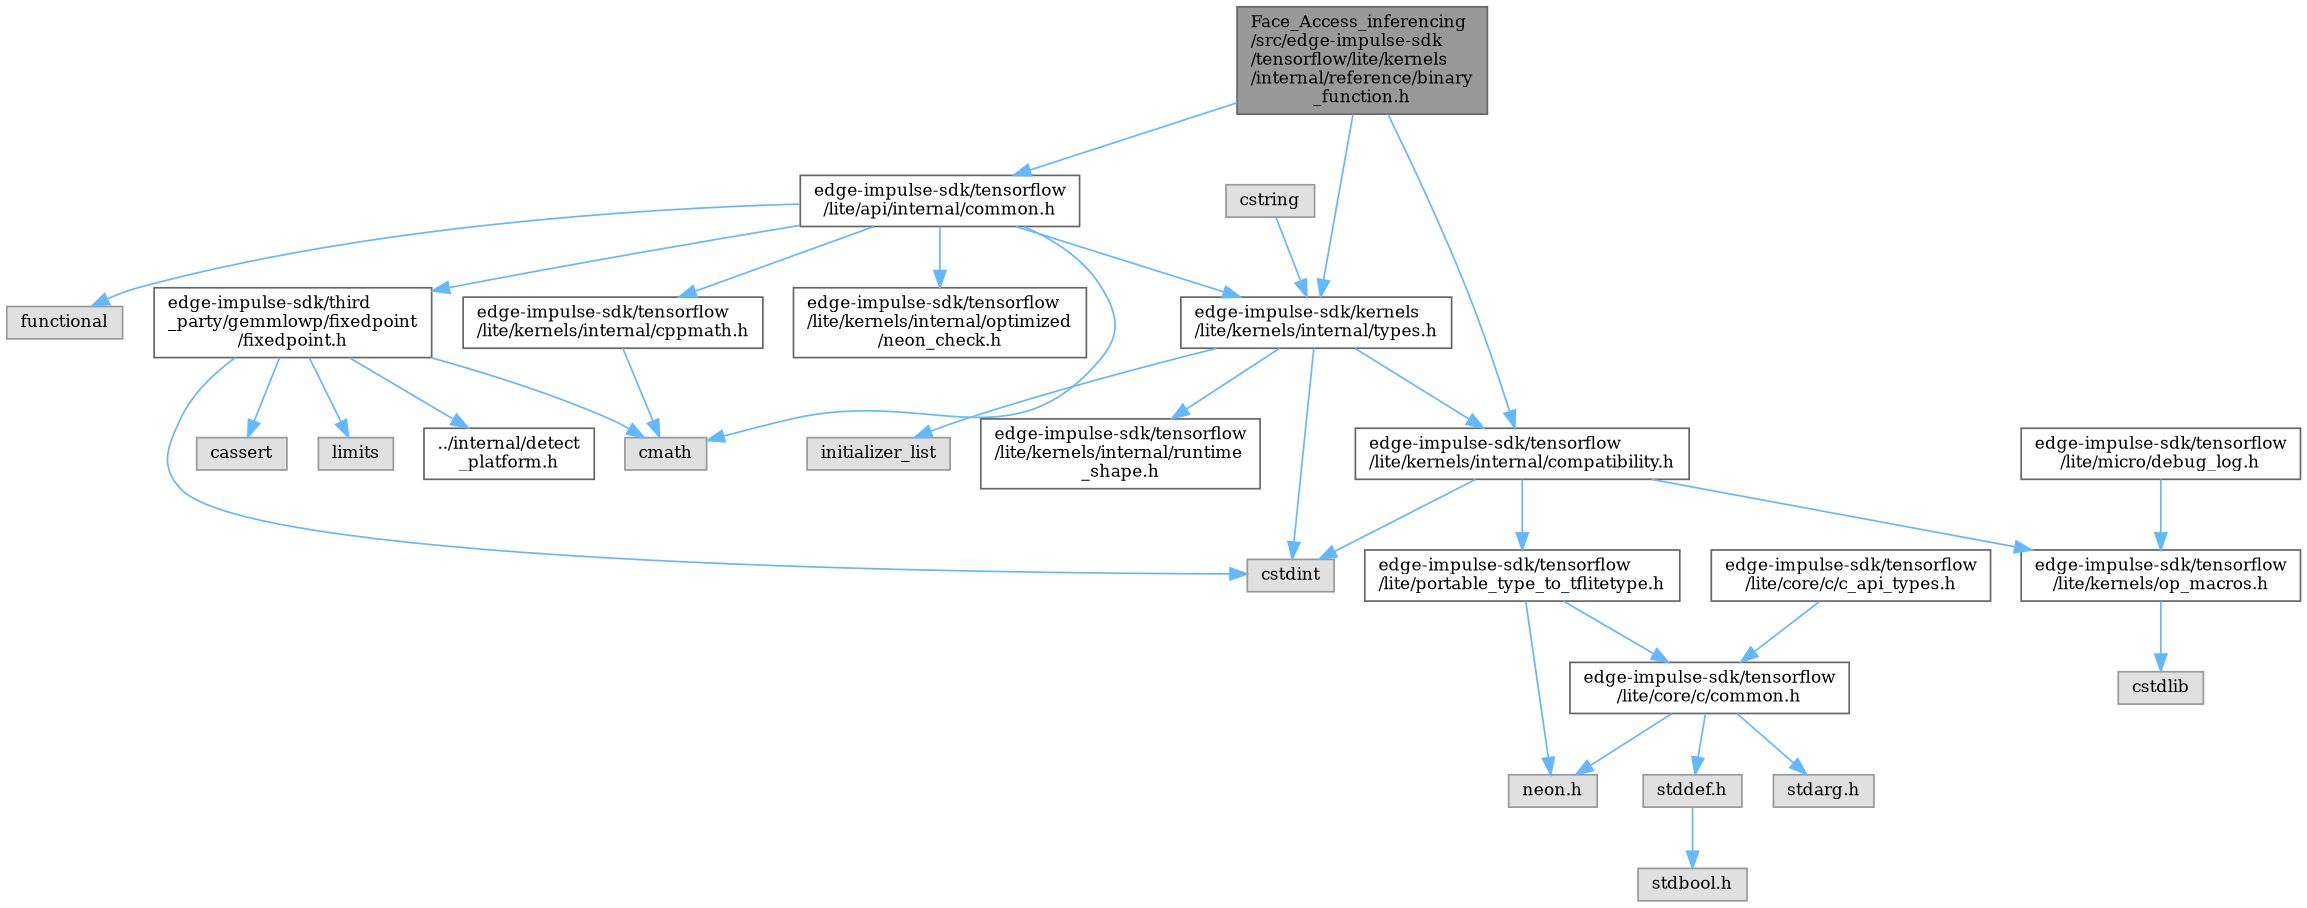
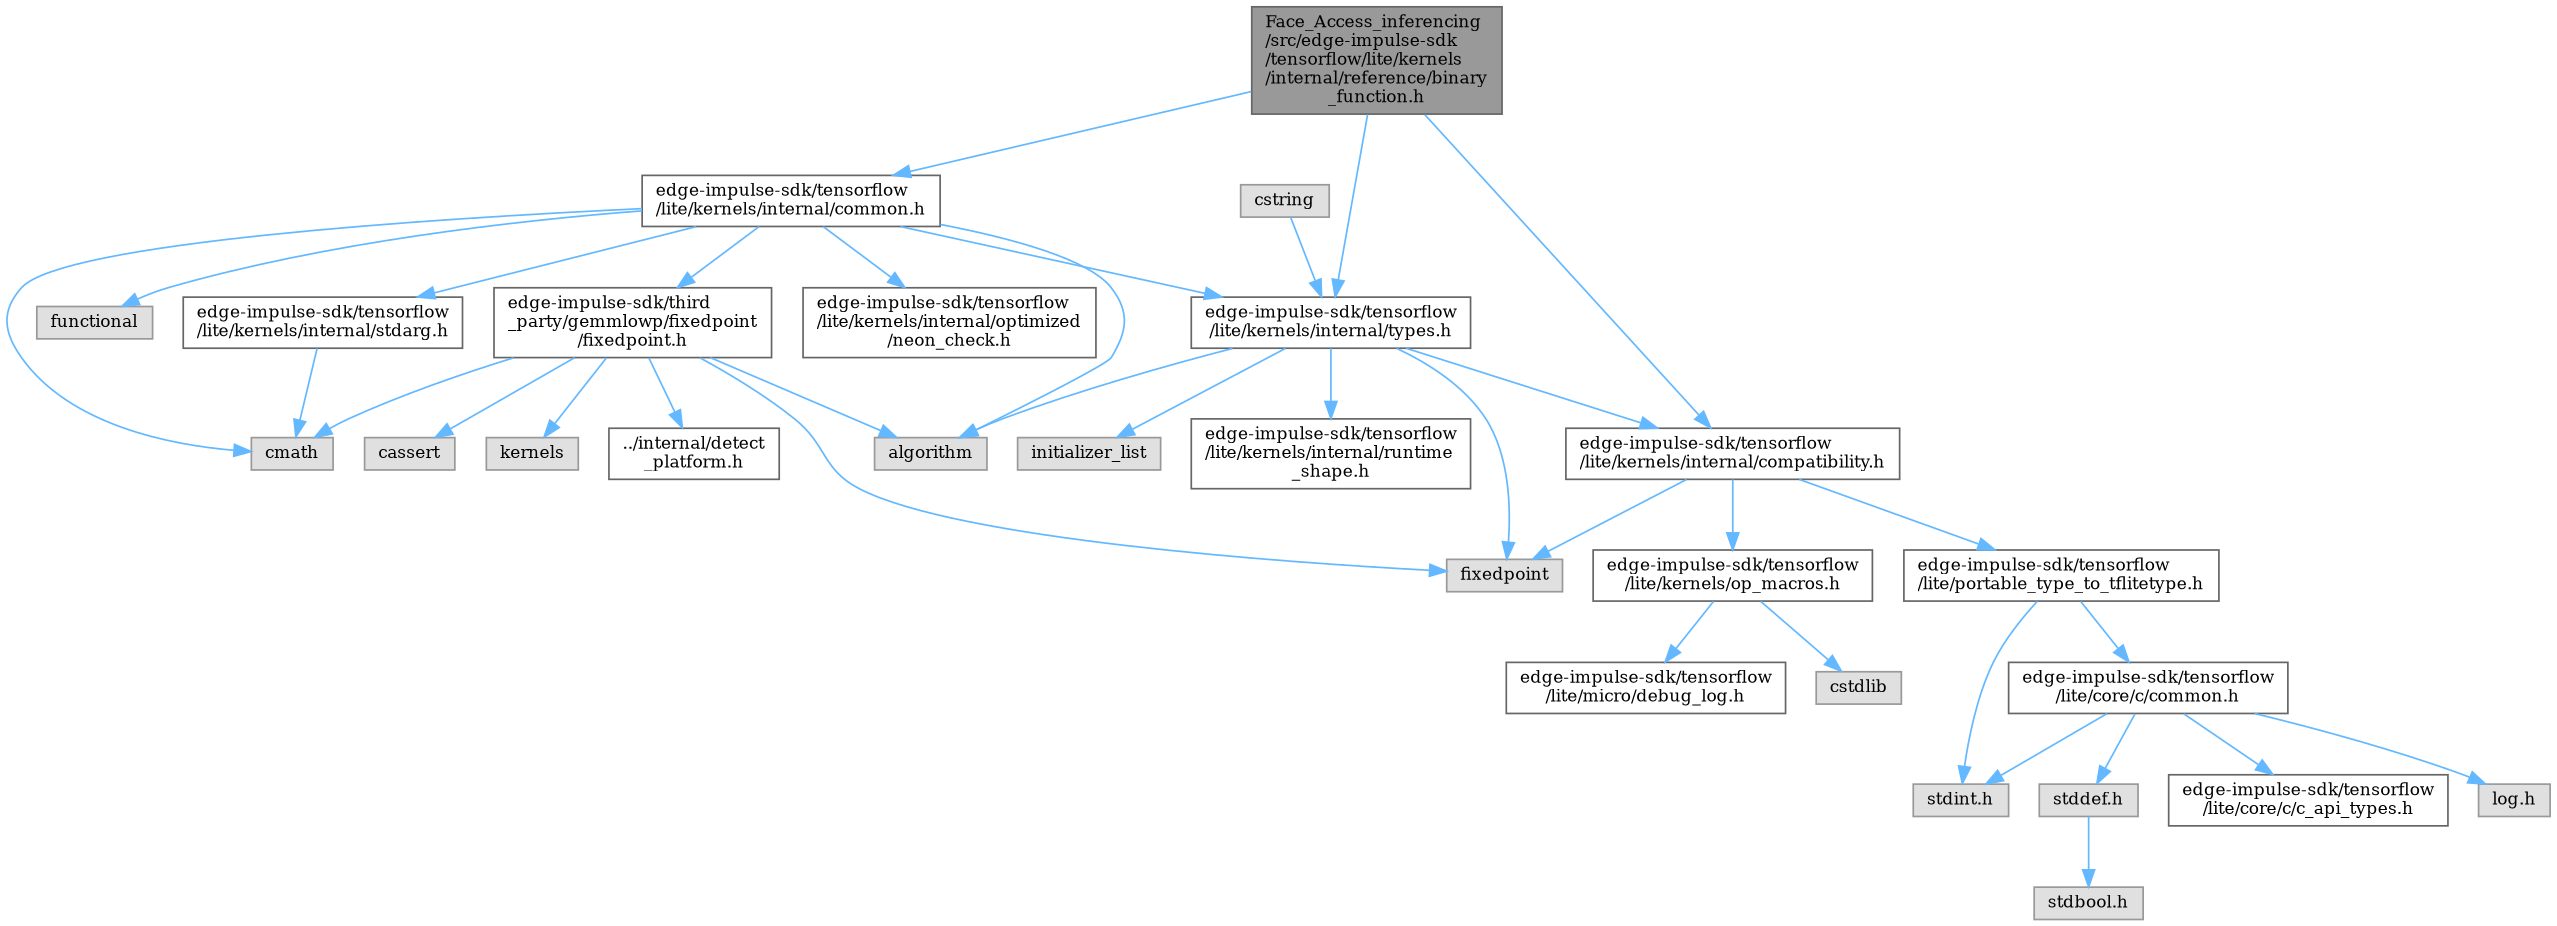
node "edge-impulse-sdk/tensorflow /lite/api/internal/common.h": label "edge-impulse-sdk/tensorflow /lite/api/internal/common.h" -> "edge-impulse-sdk/tensorflow /lite/kernels/internal/common.h"
node "edge-impulse-sdk/tensorflow /lite/kernels/internal/cppmath.h": label "edge-impulse-sdk/tensorflow /lite/kernels/internal/cppmath.h" -> "edge-impulse-sdk/tensorflow /lite/kernels/internal/stdarg.h"
node "edge-impulse-sdk/kernels /lite/kernels/internal/types.h": label "edge-impulse-sdk/kernels /lite/kernels/internal/types.h" -> "edge-impulse-sdk/tensorflow /lite/kernels/internal/types.h"
node "limits": label "limits" -> "kernels"
node "algorithm": added
edge "edge-impulse-sdk/tensorflow /lite/micro/debug_log.h" -> "edge-impulse-sdk/tensorflow /lite/kernels/op_macros.h": reversed
node "cstdint": label "cstdint" -> "fixedpoint"
edge "edge-impulse-sdk/tensorflow /lite/core/c/c_api_types.h" -> "edge-impulse-sdk/tensorflow /lite/core/c/common.h": reversed
node "neon.h": label "neon.h" -> "stdint.h"
node "stdarg.h": label "stdarg.h" -> "log.h"
